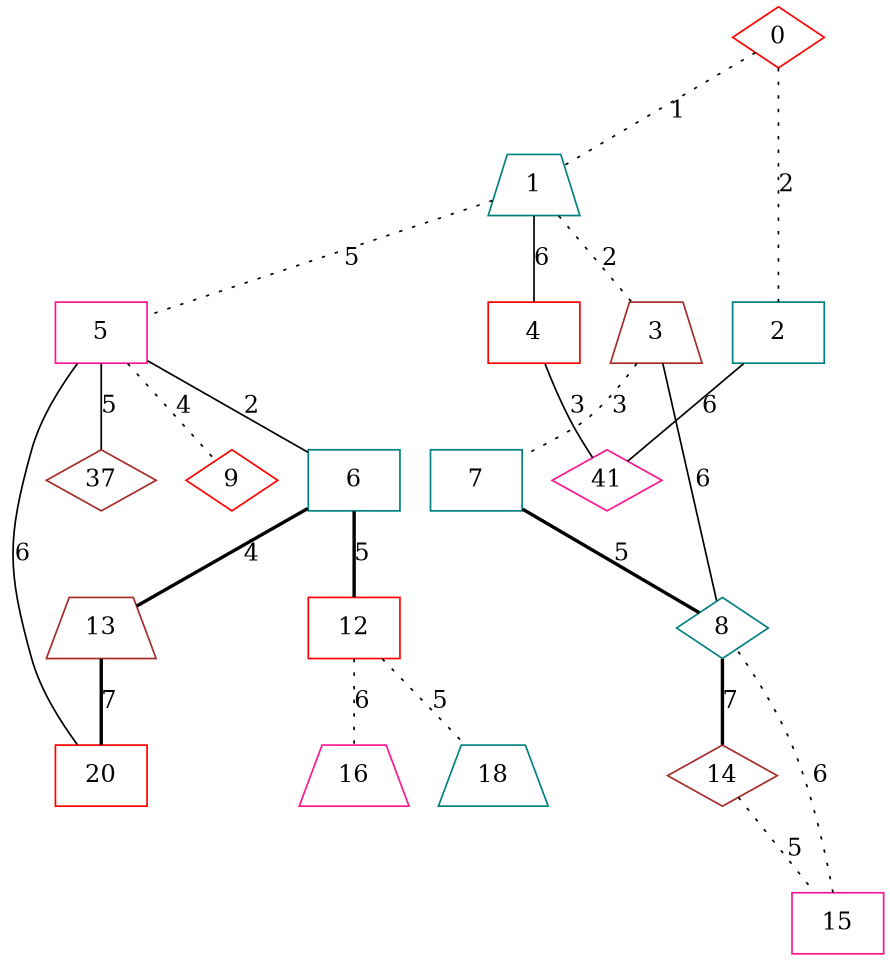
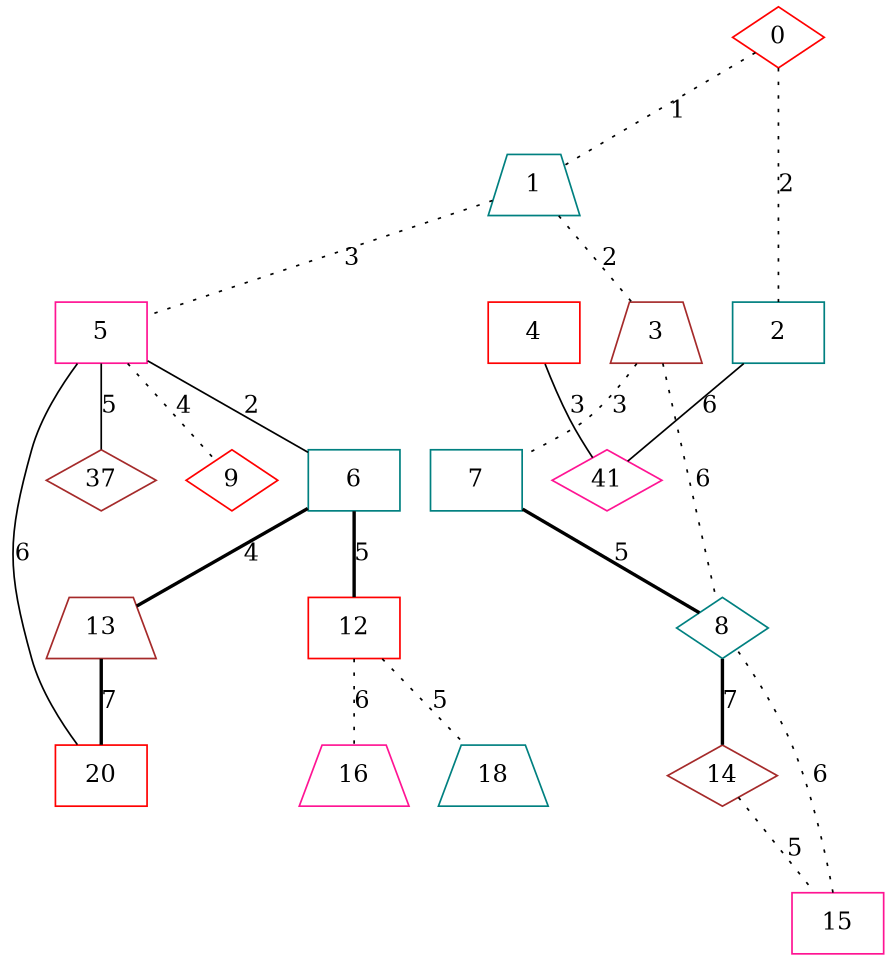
edge "1" -- "5": label "5" -> "3"
edge "1" -- "4": removed, label "6"
edge "3" -- "8": style solid -> dotted
